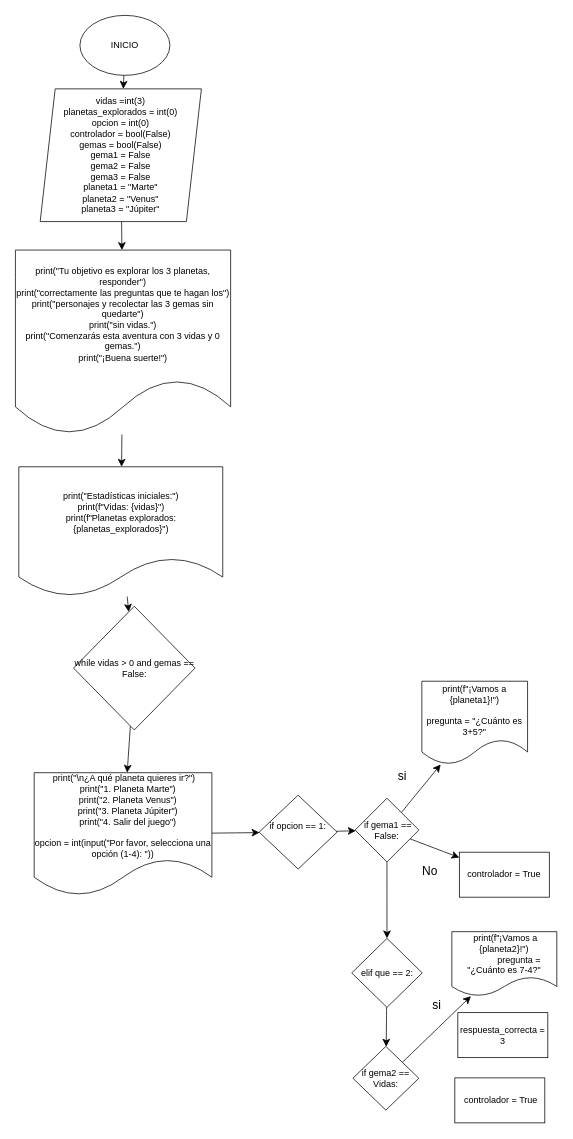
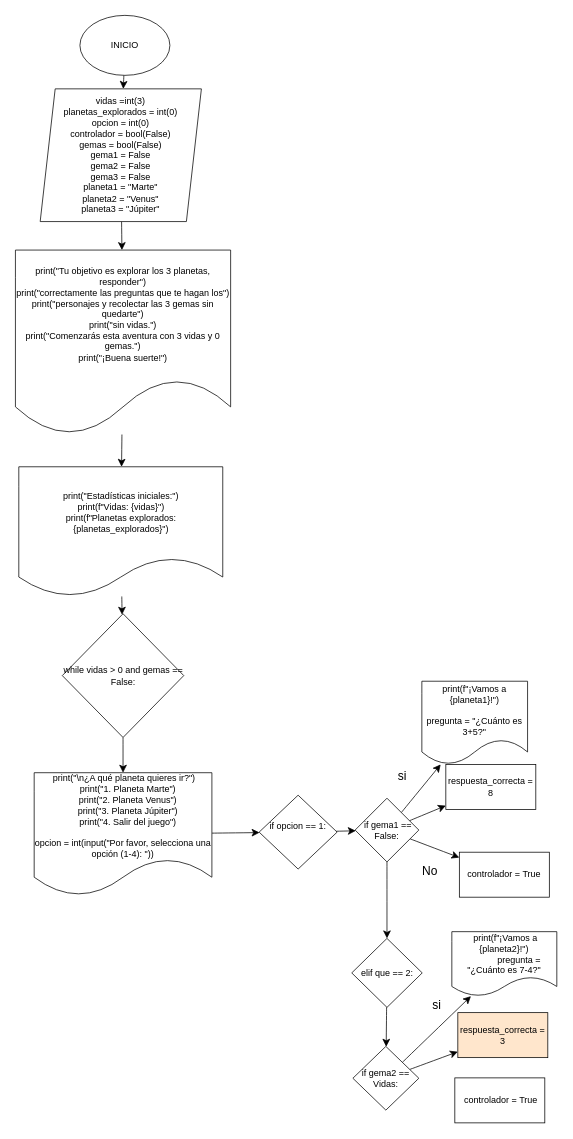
node "while vidas > 0 and gemas == False:": moved (134, 668) -> (123, 676)
node "respuesta_correcta = 8": added
edge "if gema1 == False:" -> "respuesta_correcta = 8": added
node "respuesta_correcta = 3": fillcolor #ffffff -> #ffe6cc
edge "if gema2 == Vidas:" -> "respuesta_correcta = 3": added
